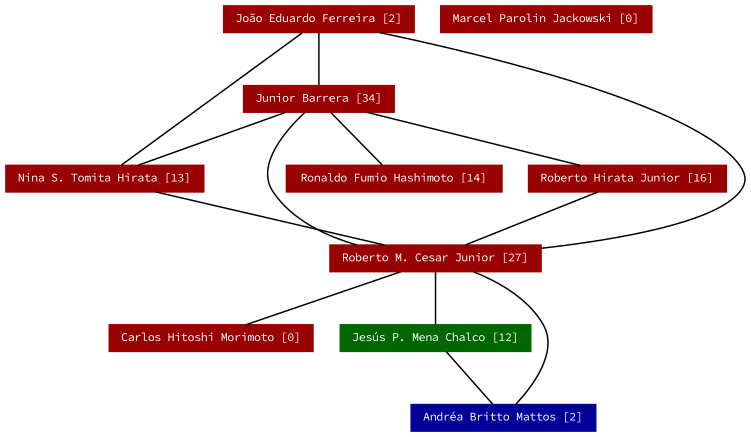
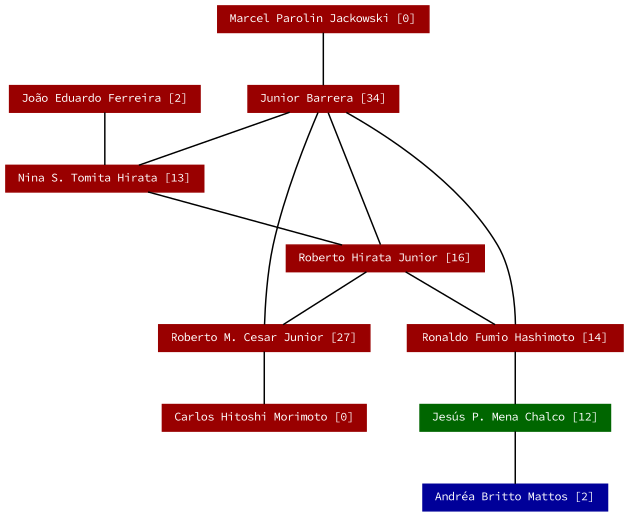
edge "João Eduardo Ferreira [2]" -- "Junior Barrera [34]": now "Marcel Parolin Jackowski [0]" -- "Junior Barrera [34]"
edge "João Eduardo Ferreira [2]" -- "Roberto M. Cesar Junior [27]": removed
edge "Nina S. Tomita Hirata [13]" -- "Roberto M. Cesar Junior [27]": now "Nina S. Tomita Hirata [13]" -- "Roberto Hirata Junior [16]"
edge "Roberto M. Cesar Junior [27]" -- "Jesús P. Mena Chalco [12]": now "Ronaldo Fumio Hashimoto [14]" -- "Jesús P. Mena Chalco [12]"
edge "Roberto Hirata Junior [16]" -- "Ronaldo Fumio Hashimoto [14]": added
edge "Roberto M. Cesar Junior [27]" -- "Andréa Britto Mattos [2]": removed
